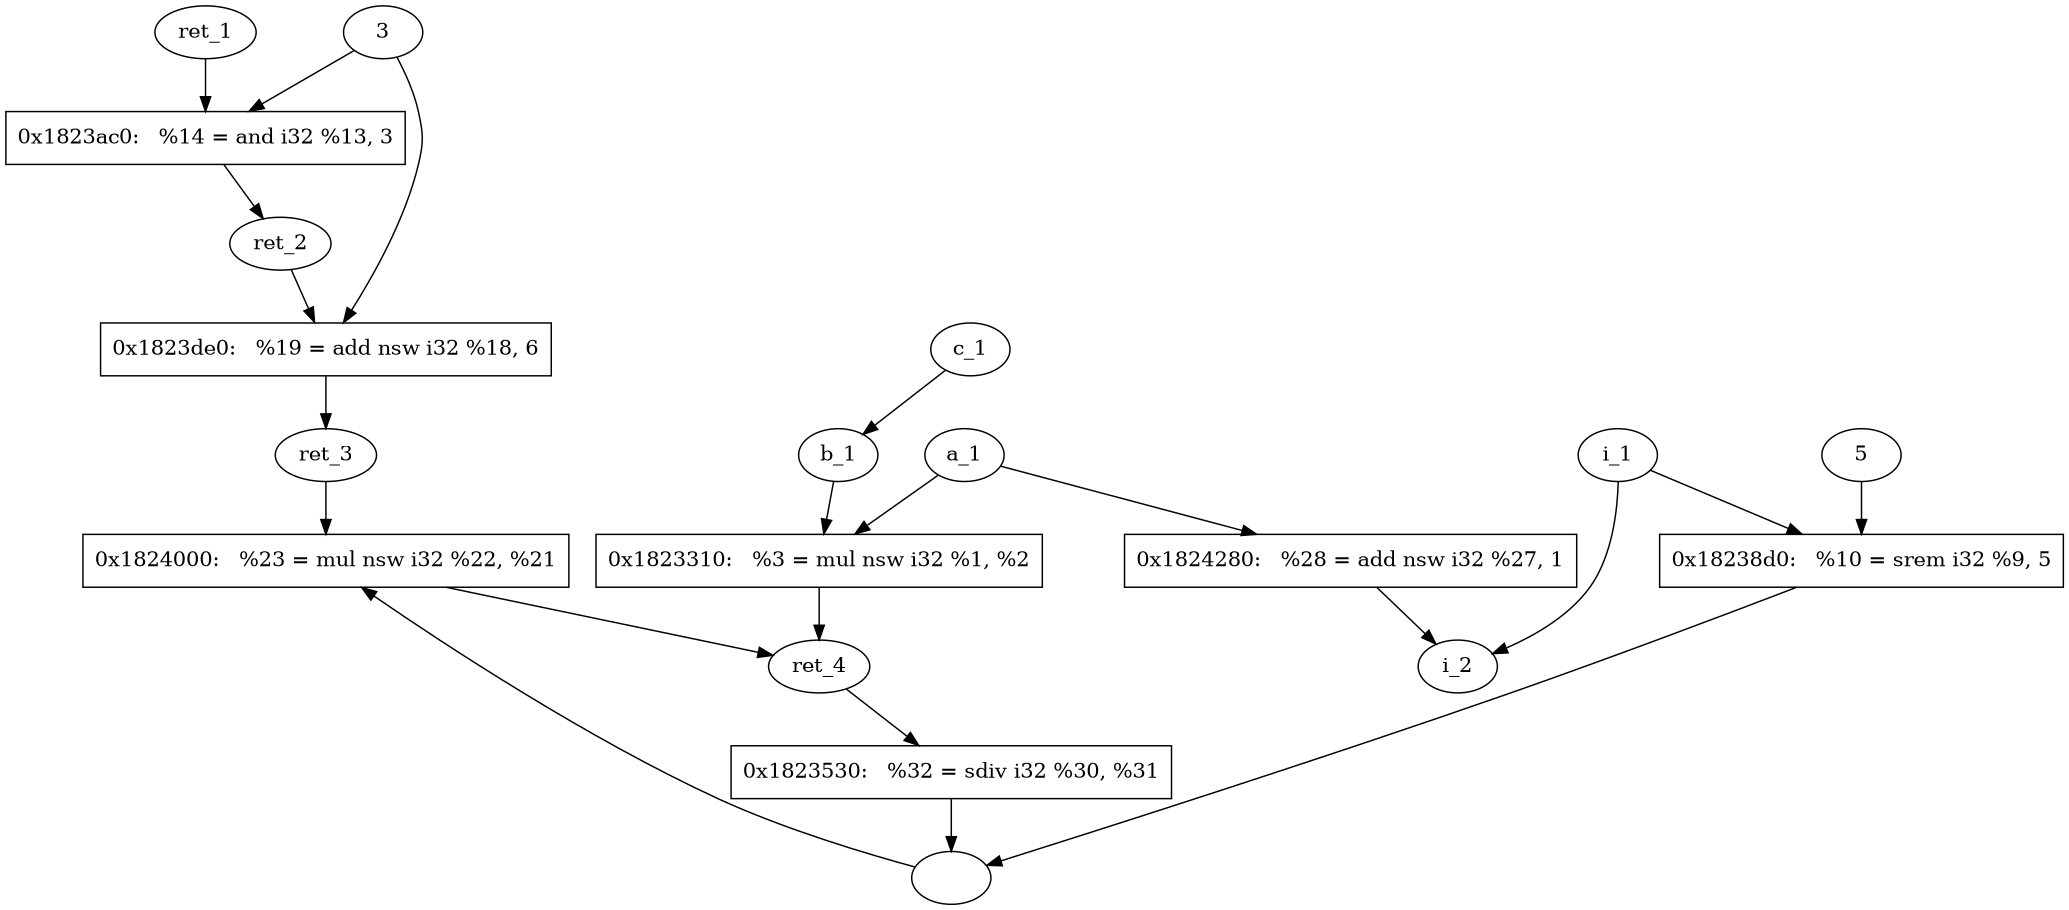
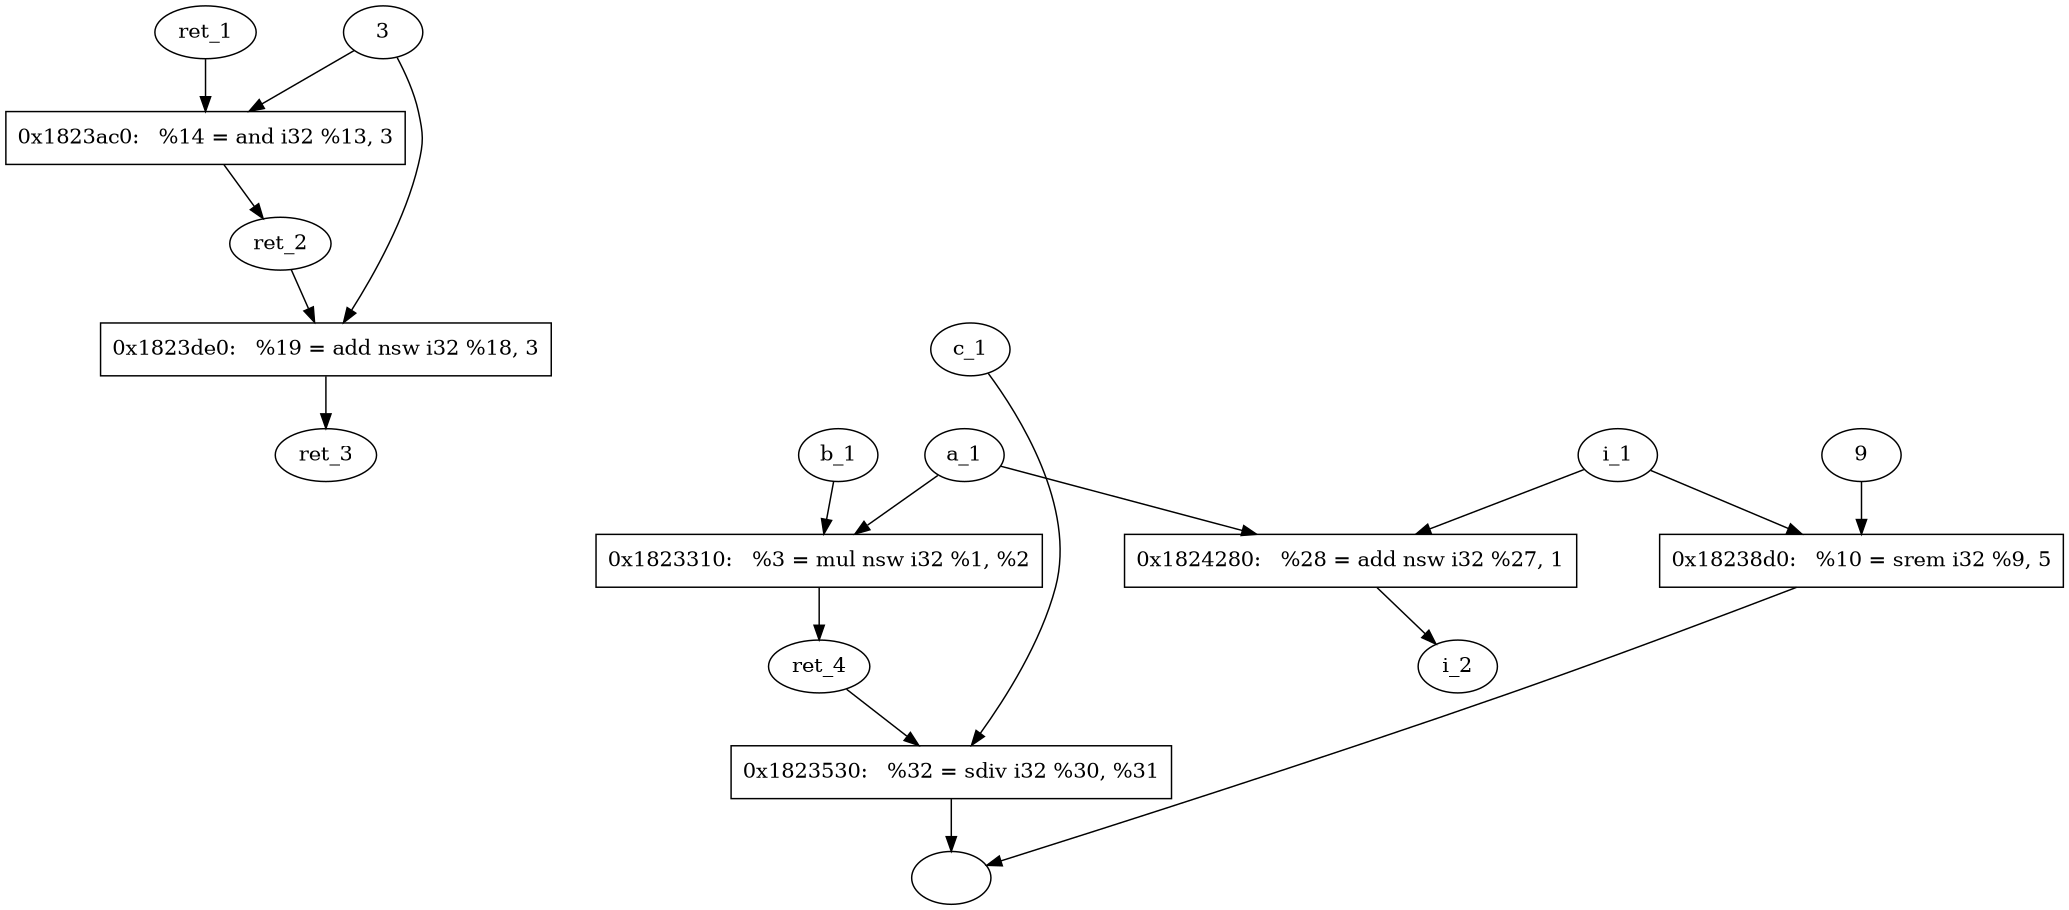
node "0x1823de0:   %19 = add nsw i32 %18, 6": label "0x1823de0:   %19 = add nsw i32 %18, 6" -> "0x1823de0:   %19 = add nsw i32 %18, 3"
edge "c_1" -> "b_1": now "c_1" -> "0x1823530:   %32 = sdiv i32 %30, %31"
node "5": label "5" -> "9"
node "0x1824000:   %23 = mul nsw i32 %22, %21": removed
edge "i_1" -> "i_2": now "i_1" -> "0x1824280:   %28 = add nsw i32 %27, 1"
